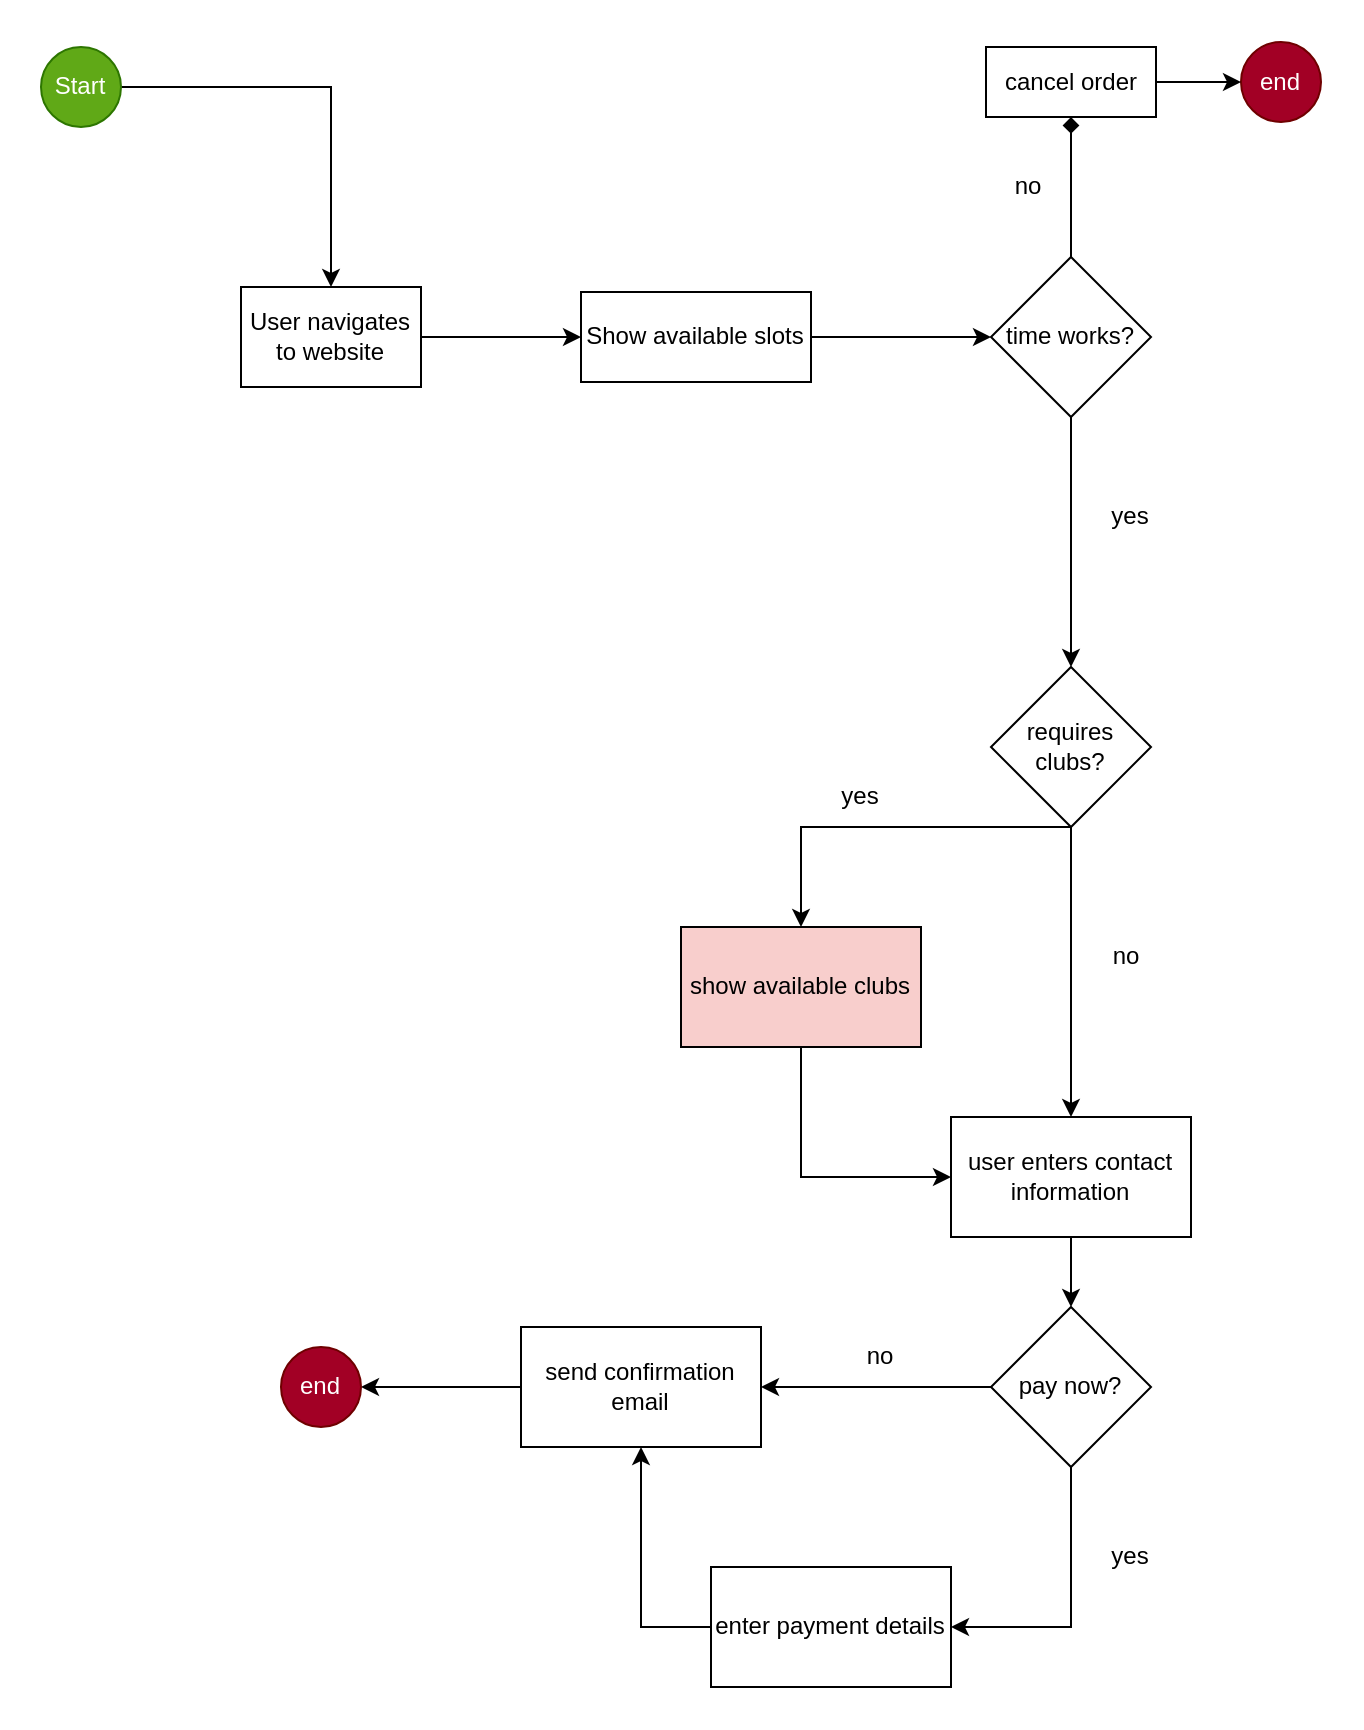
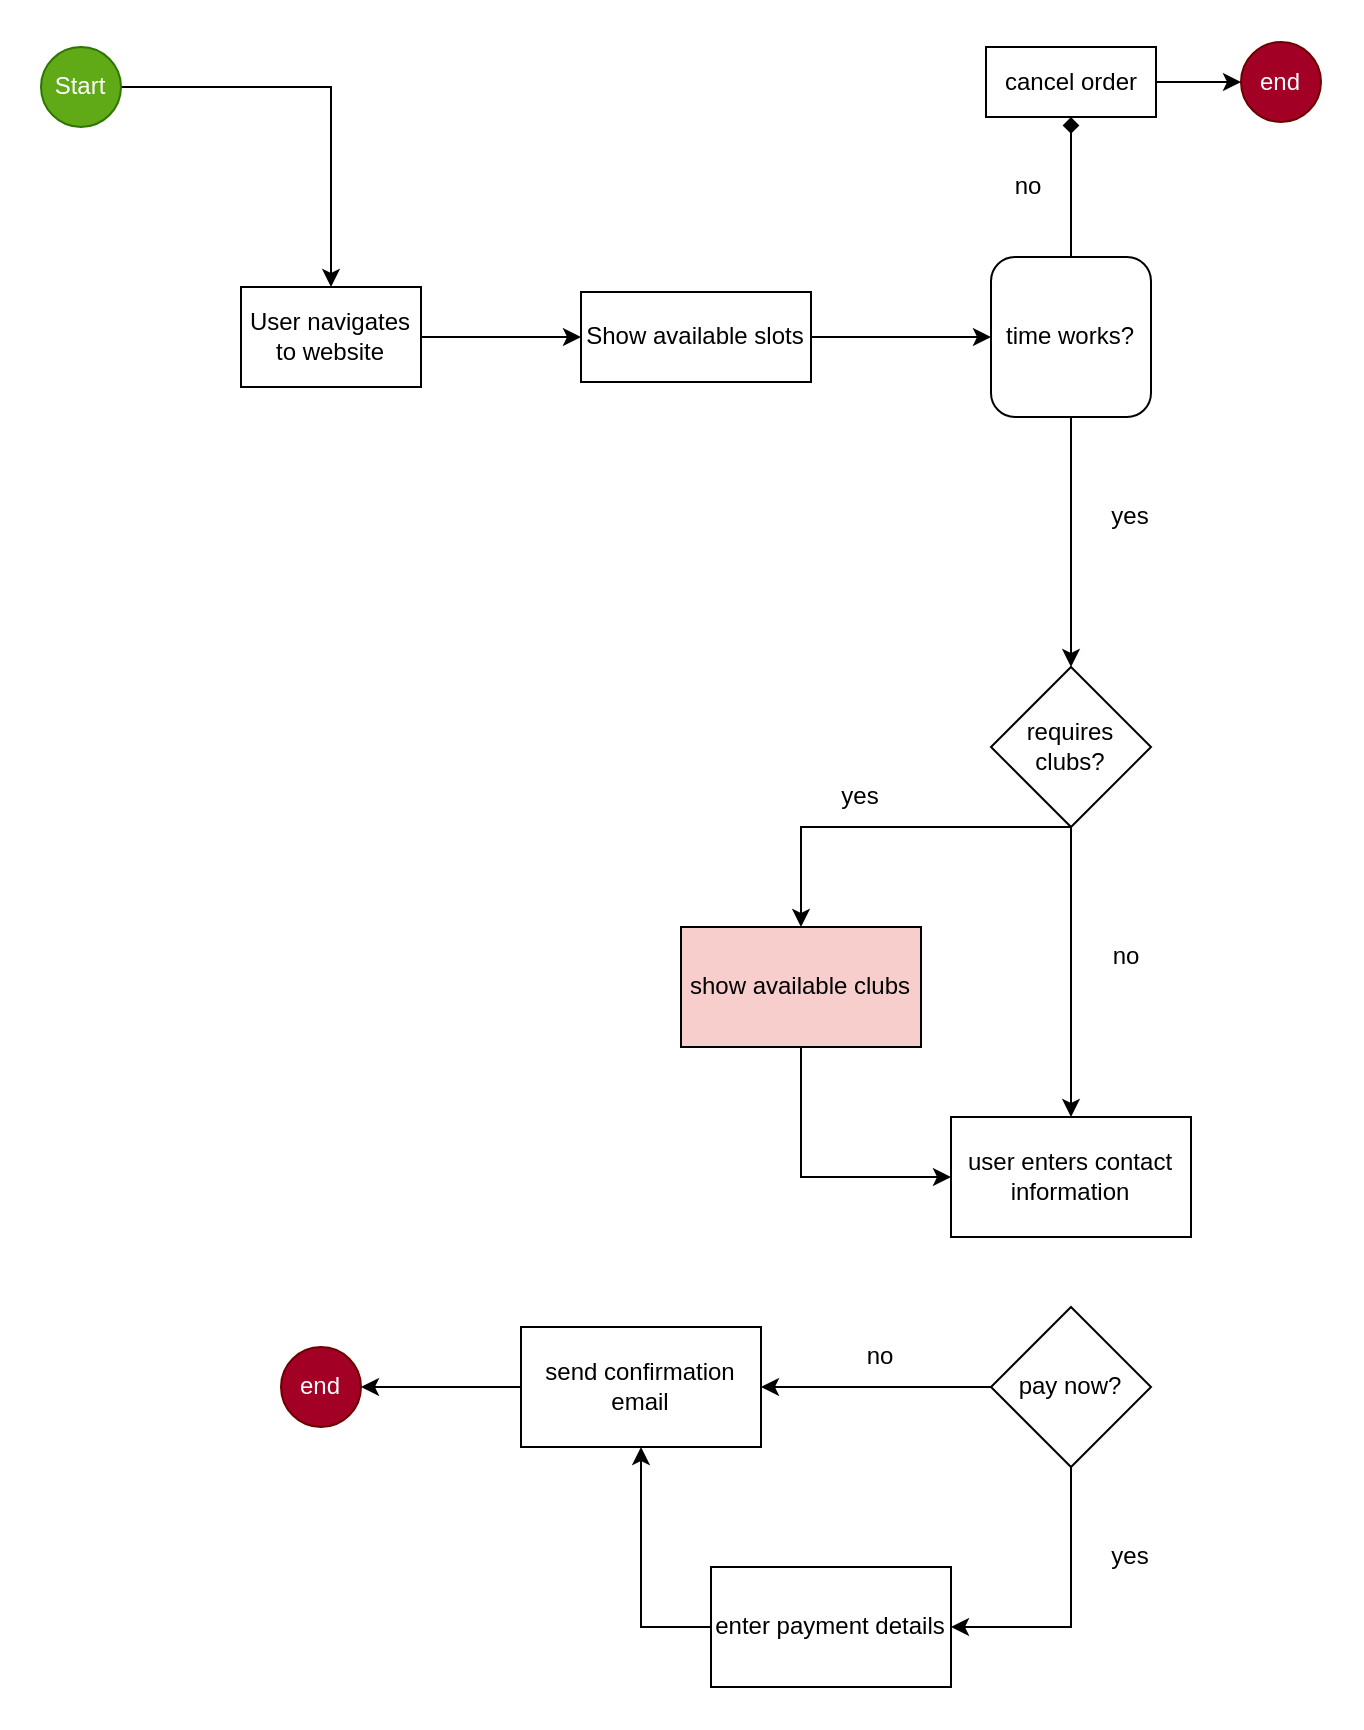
node "time works?": shape diamond -> rounded rectangle
edge "user enters contact information" -> "pay now?": removed
